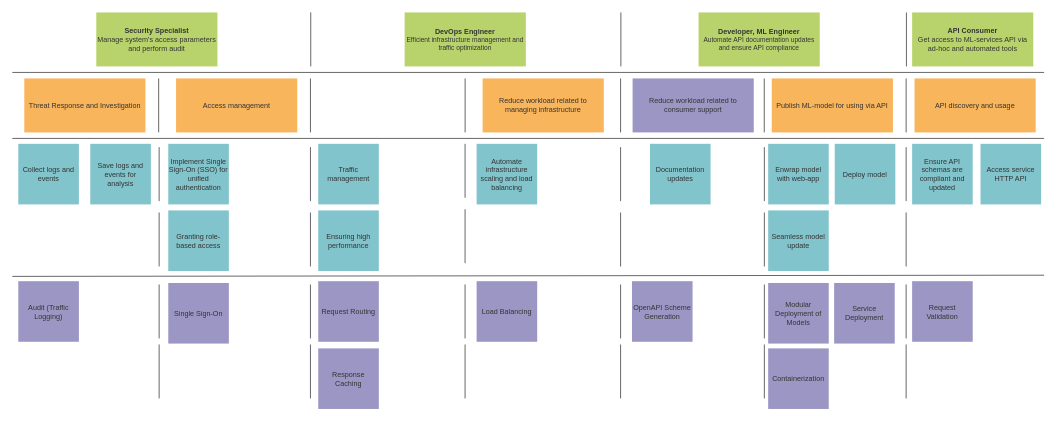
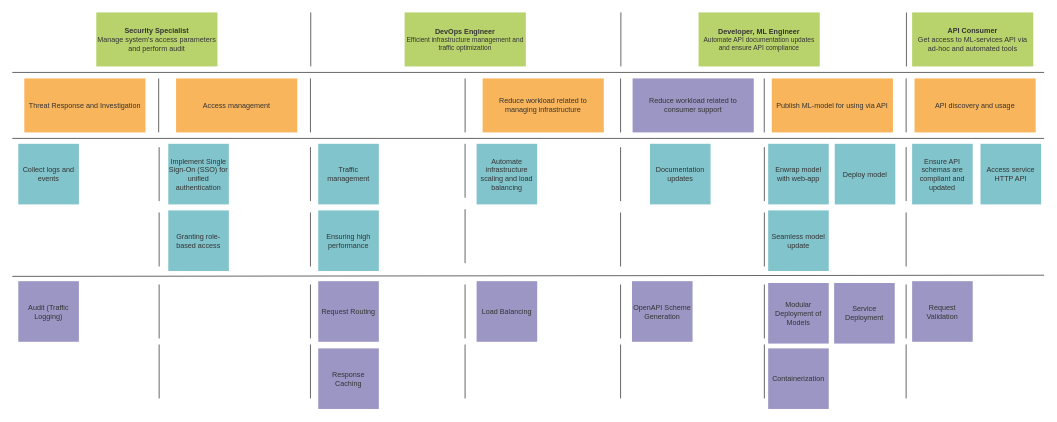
node "Save logs and events for analysis": removed
node "Single Sign-On": removed
